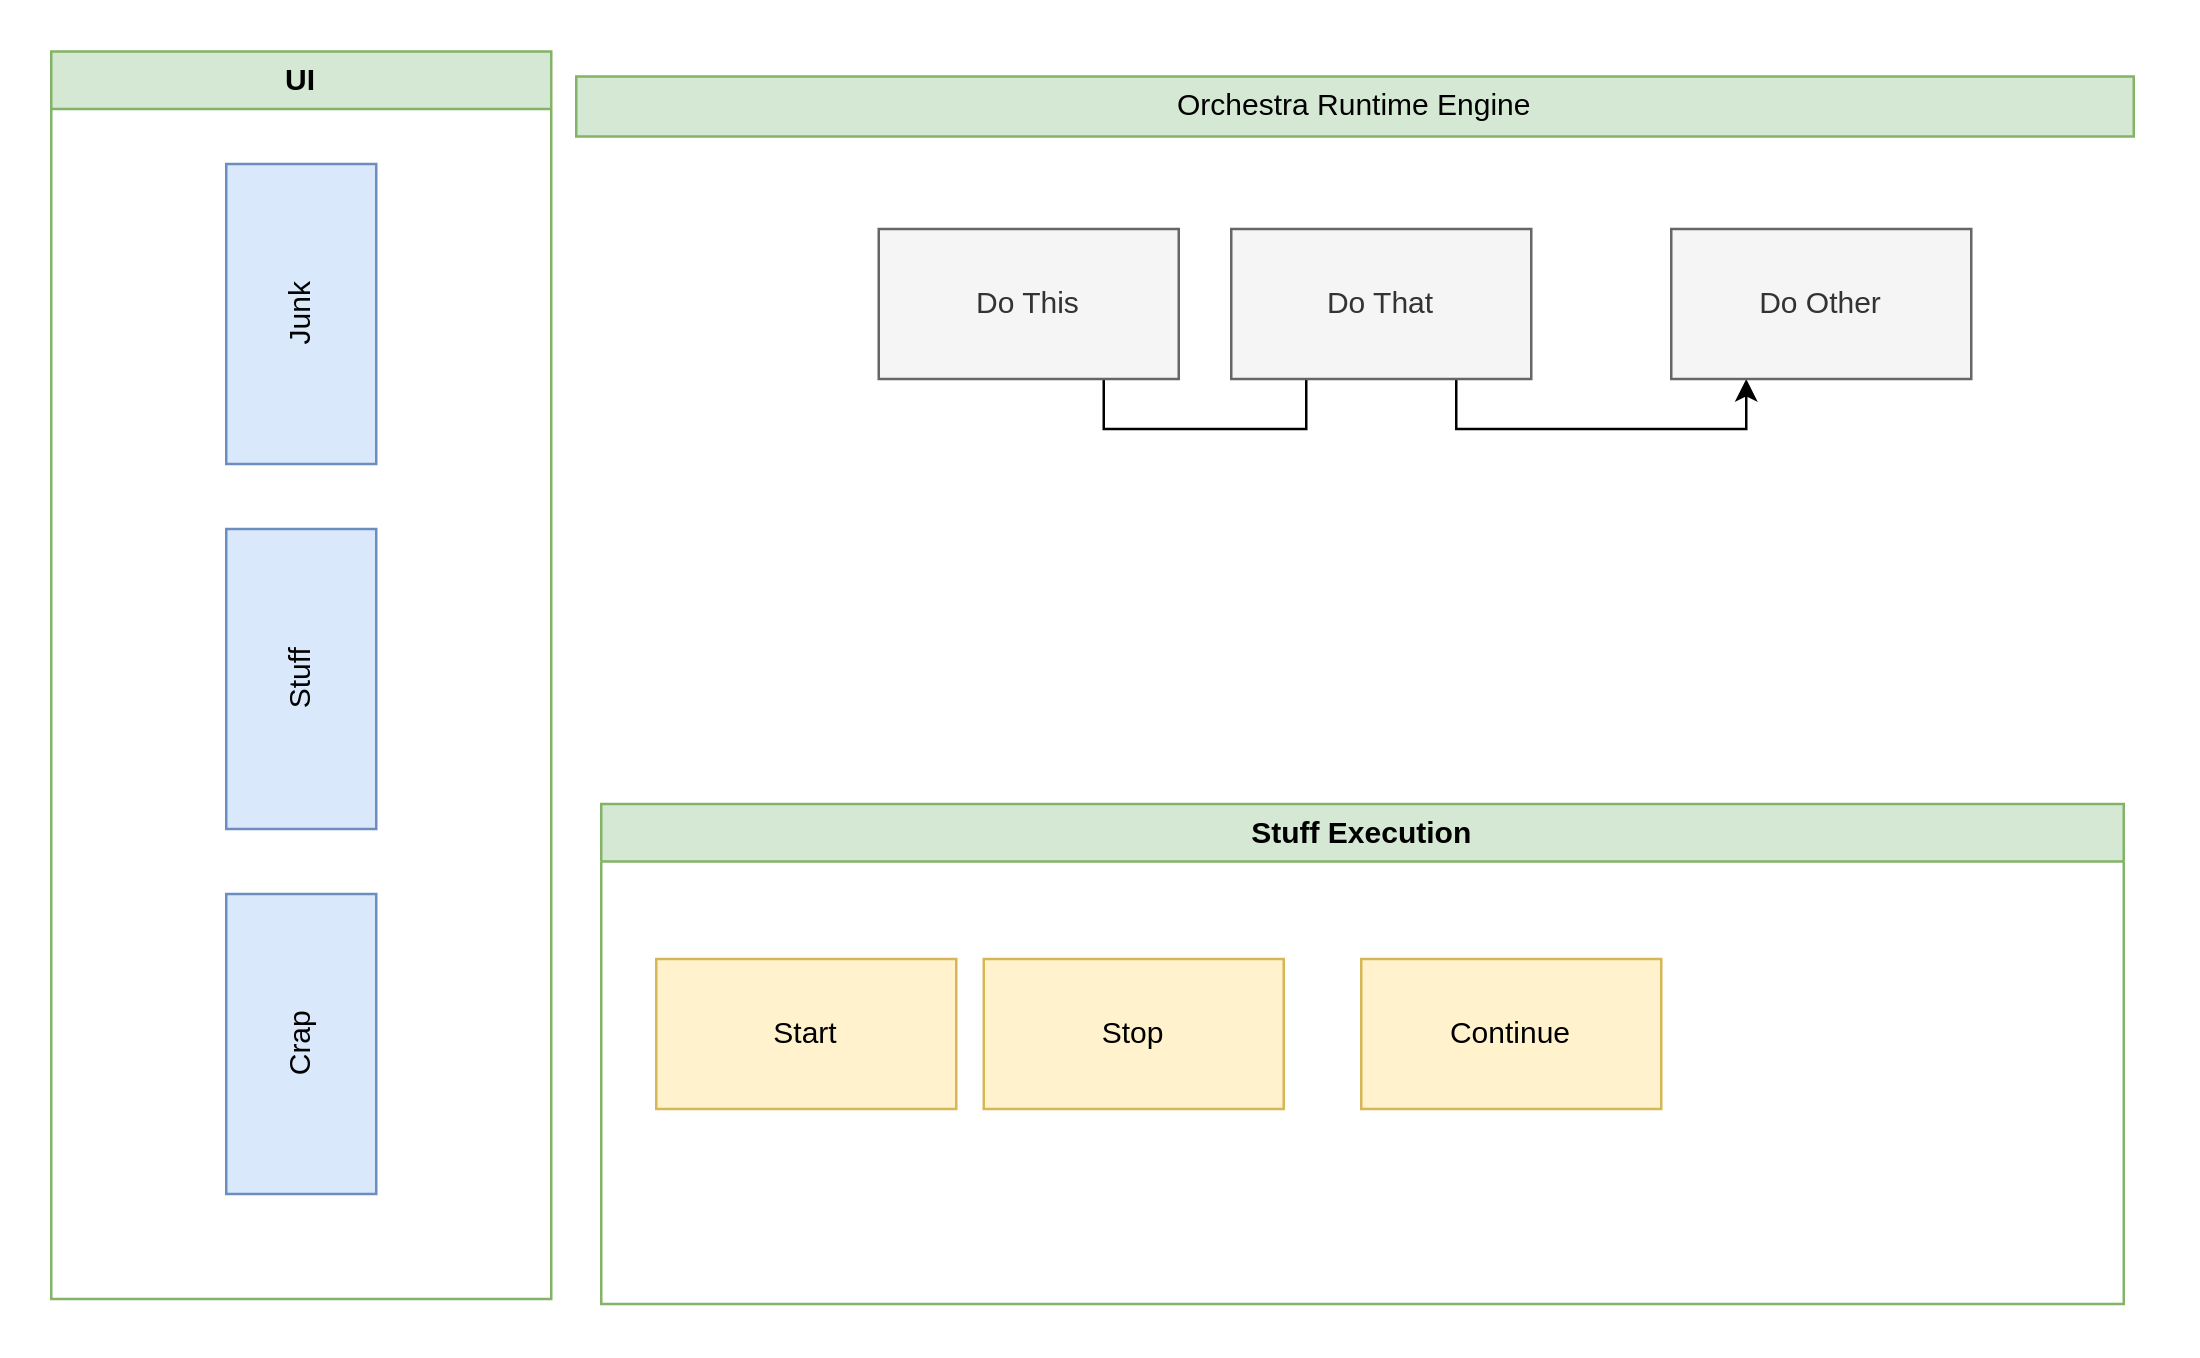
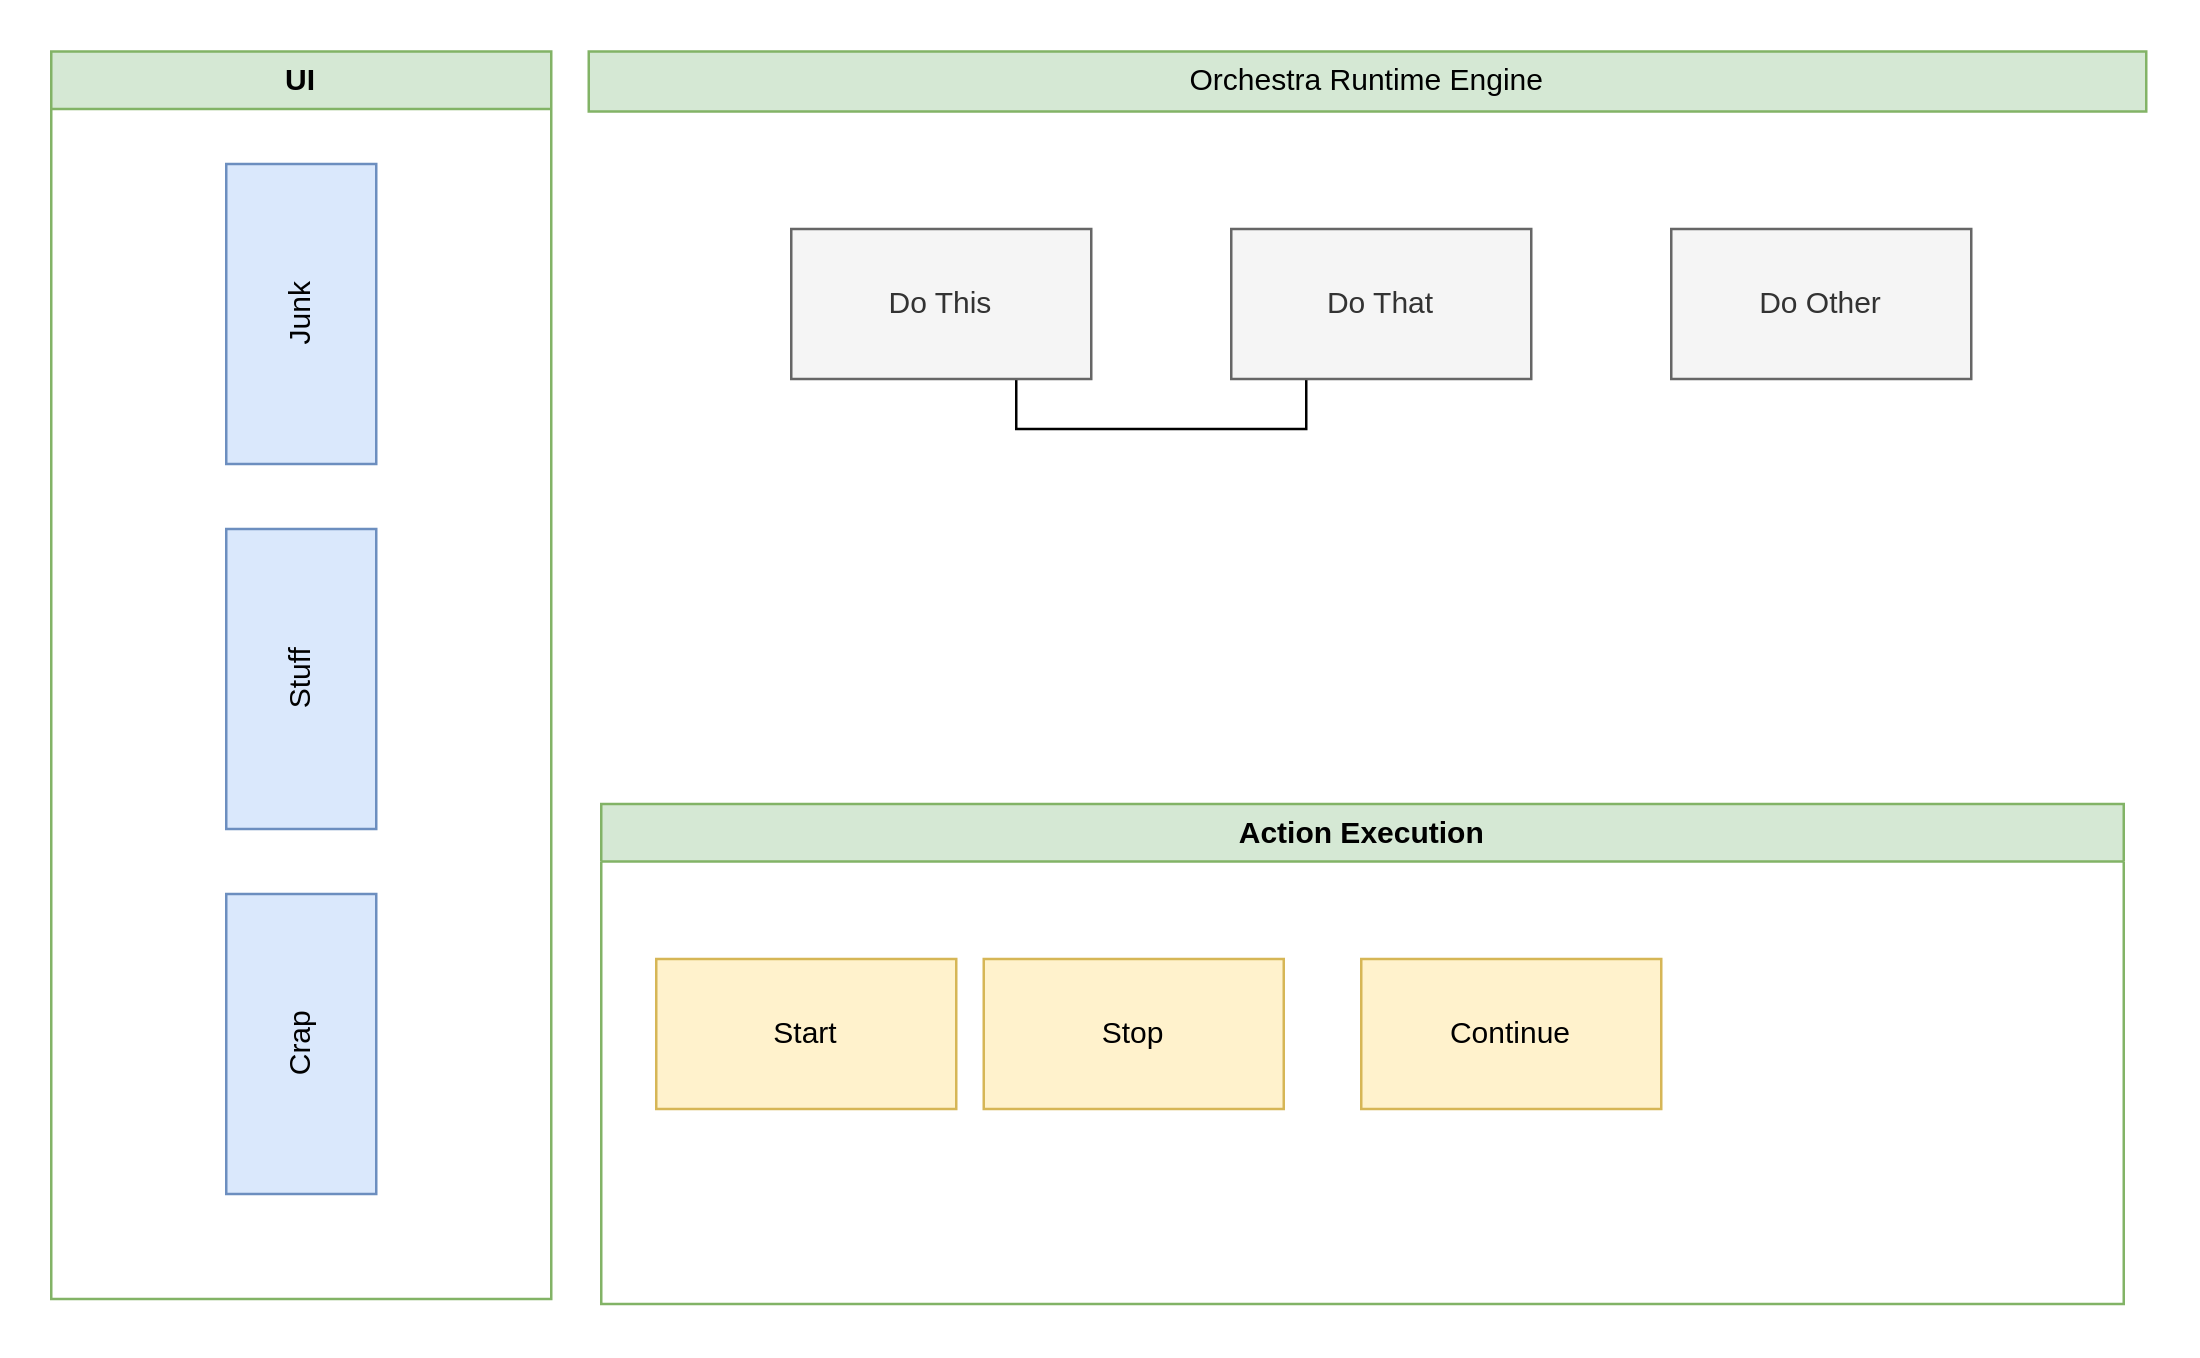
node "Orchestra Runtime Engine": moved (1355, 106) -> (1368, 81)
node "Do This": moved (1029, 304) -> (941, 304)
edge "Do That" -> "Do Other": removed
node "Stuff Execution": label "Stuff Execution" -> "Action Execution"
